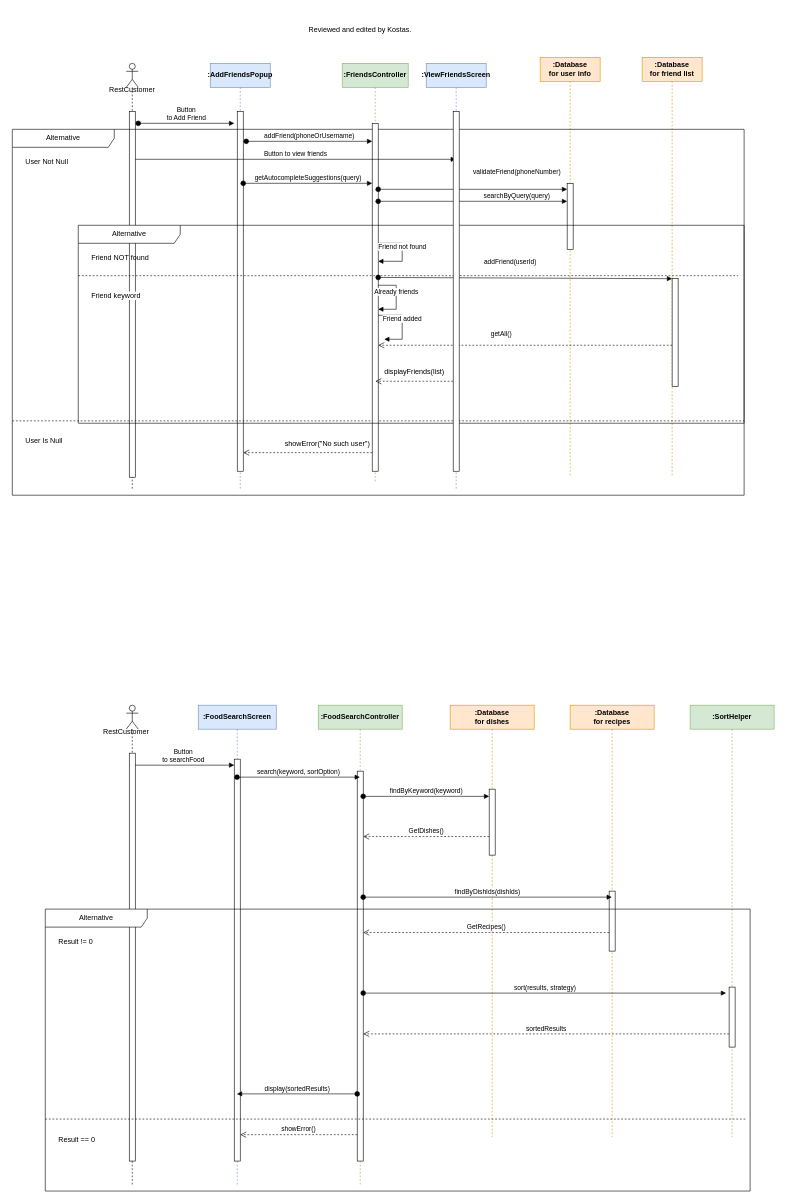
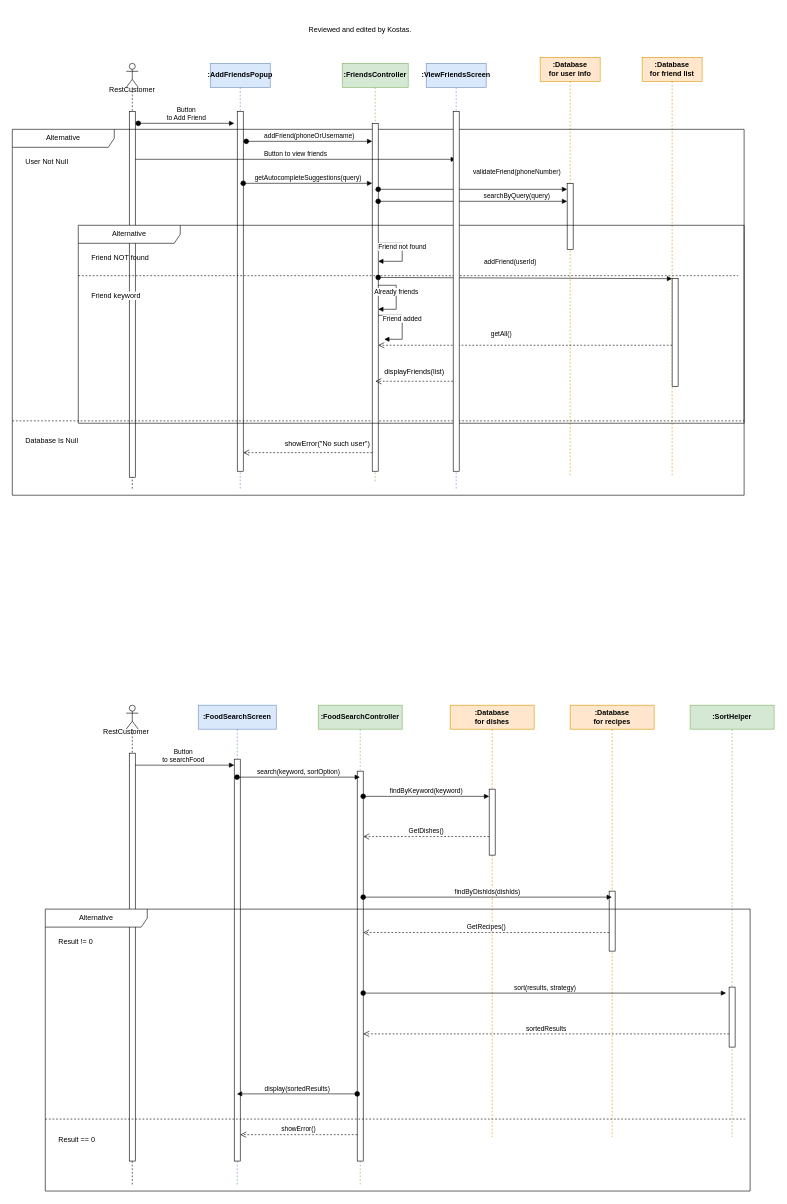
node "User Is Null": label "User Is Null" -> "Database Is Null"
